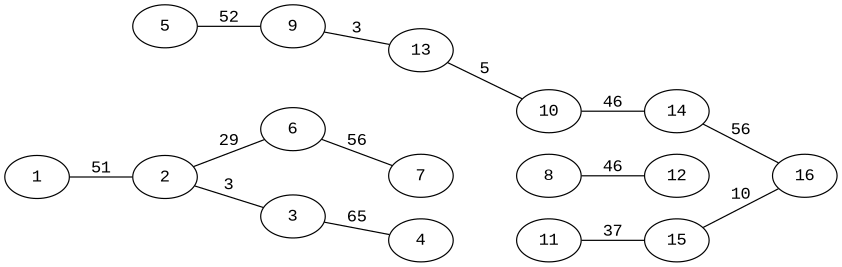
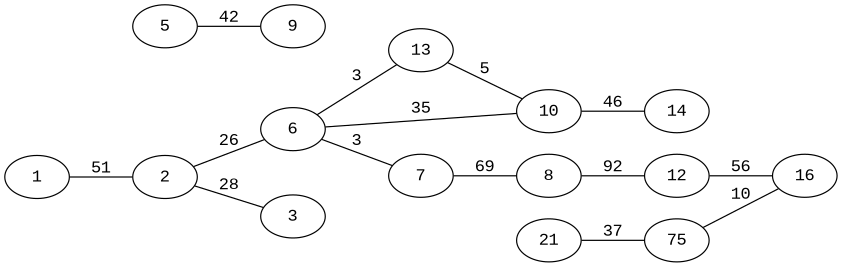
edge "5" -- "9": label "52" -> "42"
edge "9" -- "13": now "6" -- "13"
edge "10" -- "6": added, label "35"
edge "6" -- "2": label "29" -> "26"
edge "6" -- "7": label "56" -> "3"
edge "14" -- "16": now "12" -- "16"
edge "8" -- "12": label "46" -> "92"
edge "7" -- "8": added, label "69"
edge "2" -- "3": label "3" -> "28"
node "4": removed
node "11": label "11" -> "21"
node "15": label "15" -> "75"
